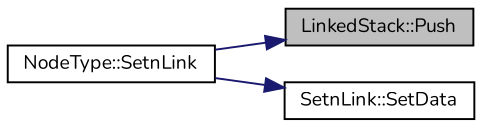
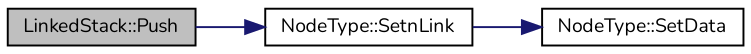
edge "NodeType::SetnLink" -> "LinkedStack::Push": reversed
node "SetnLink::SetData": label "SetnLink::SetData" -> "NodeType::SetData"
